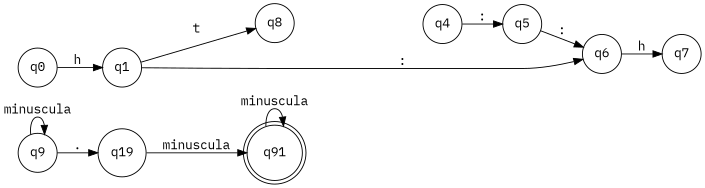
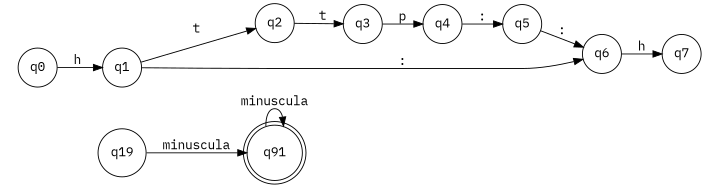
node "q8": label "q8" -> "q2"
node "q3": added
node "q9": removed
